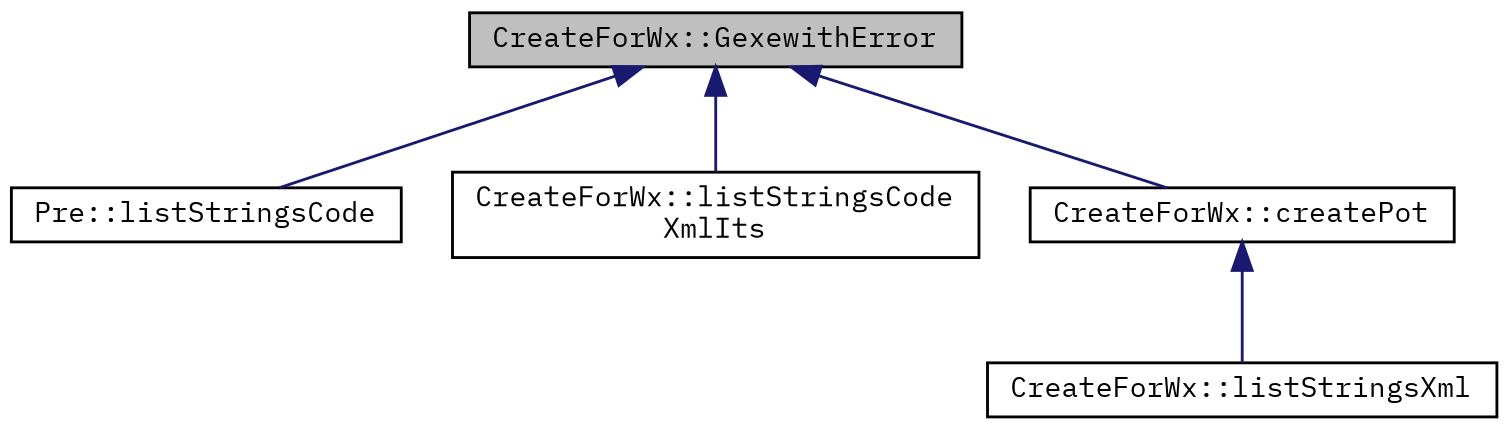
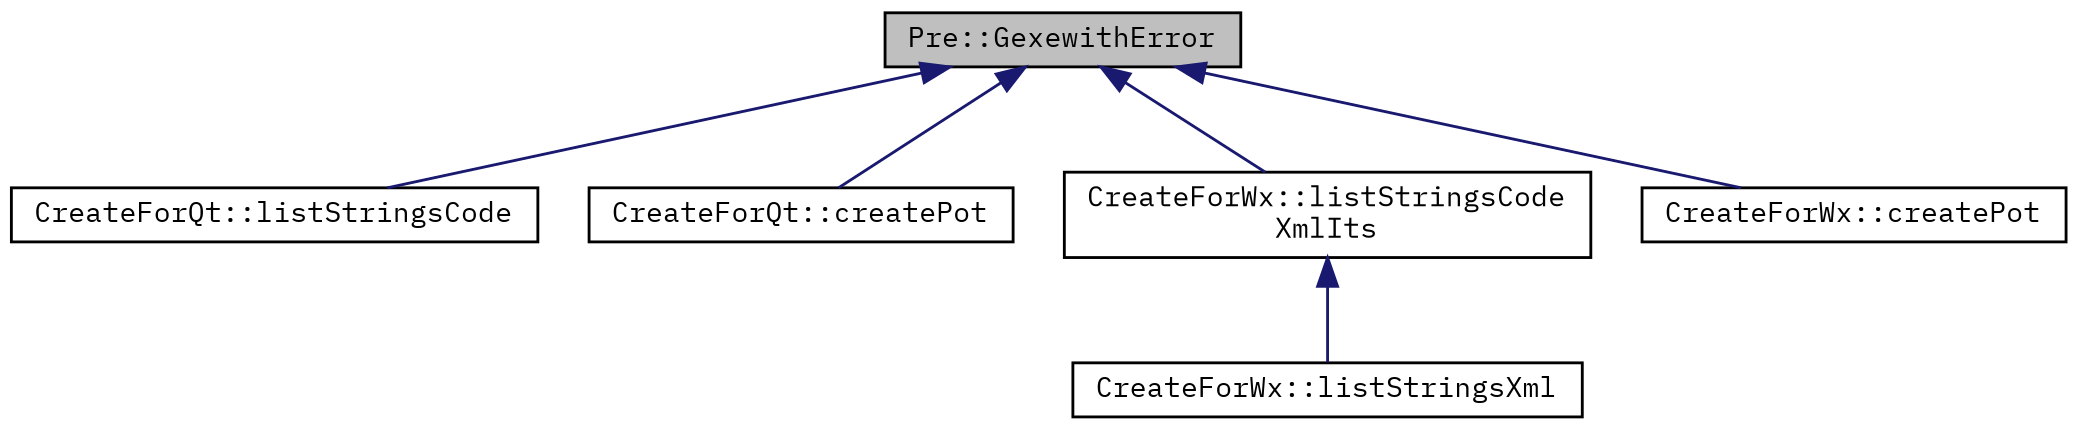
node "CreateForWx::GexewithError": label "CreateForWx::GexewithError" -> "Pre::GexewithError"
node "Pre::listStringsCode": label "Pre::listStringsCode" -> "CreateForQt::listStringsCode"
node "CreateForQt::createPot": added
edge "CreateForWx::listStringsXml" -> "CreateForWx::createPot": now "CreateForWx::listStringsXml" -> "CreateForWx::listStringsCode XmlIts"
